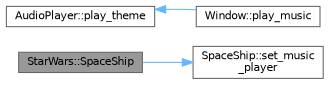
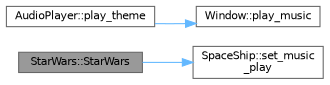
edge "Window::play_music" -> "AudioPlayer::play_theme": reversed
node "StarWars::SpaceShip": label "StarWars::SpaceShip" -> "StarWars::StarWars"
node "SpaceShip::set_music _player": label "SpaceShip::set_music _player" -> "SpaceShip::set_music _play"
